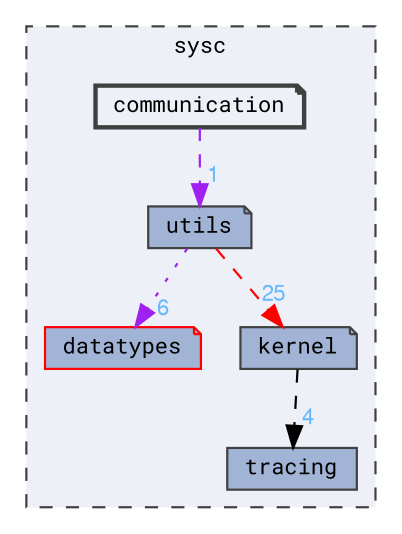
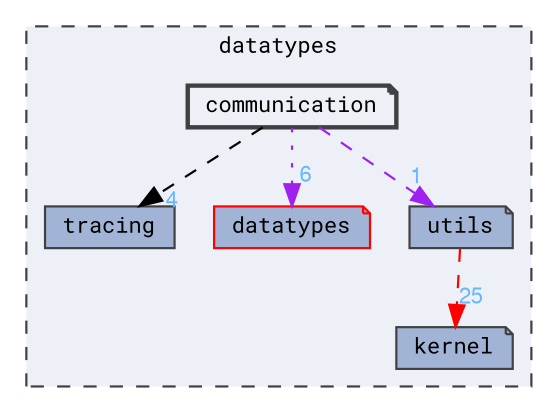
cluster "sysc": label "sysc" -> "datatypes"
edge "utils" -> "datatypes": now "communication" -> "datatypes"
edge "kernel" -> "tracing": now "communication" -> "tracing"
